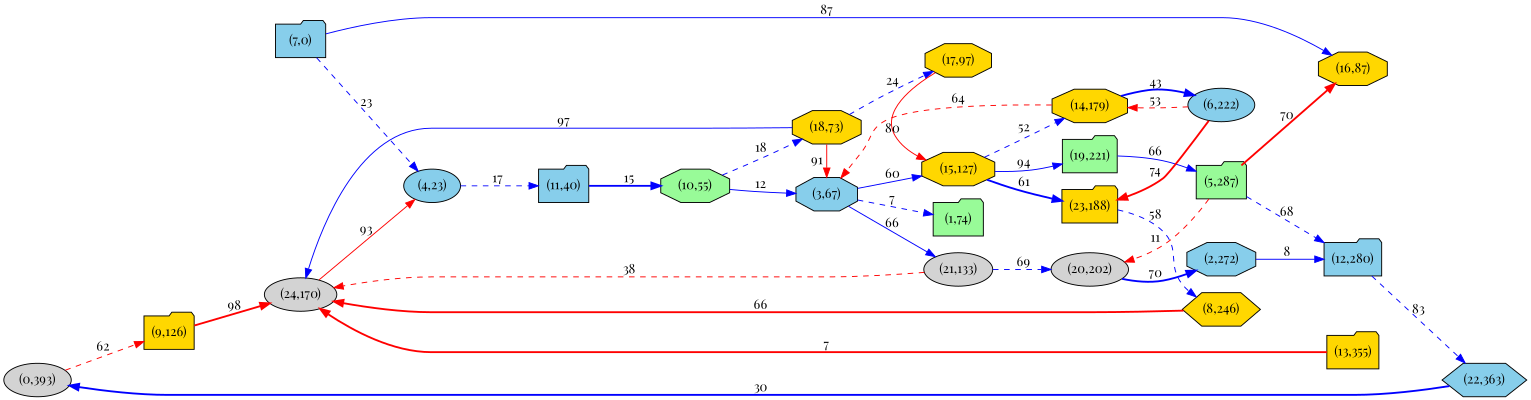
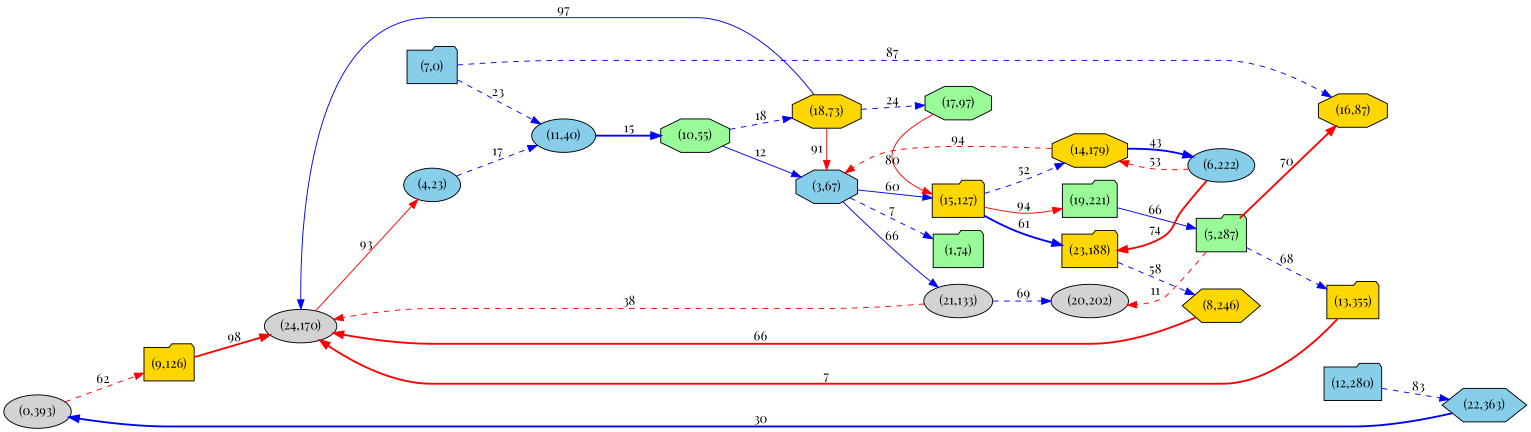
edge "(7,0)" -> "(16,87)": style solid -> dashed
node "(17,97)": fillcolor gold -> palegreen
edge "(14,179)" -> "(3,67)": label "64" -> "94"
edge "(7,0)" -> "(4,23)": now "(7,0)" -> "(11,40)"
node "(15,127)": shape octagon -> folder
edge "(15,127)" -> "(19,221)": color blue -> red
node "(11,40)": shape folder -> ellipse
edge "(5,287)" -> "(12,280)": now "(5,287)" -> "(13,355)"
node "(2,272)": removed
